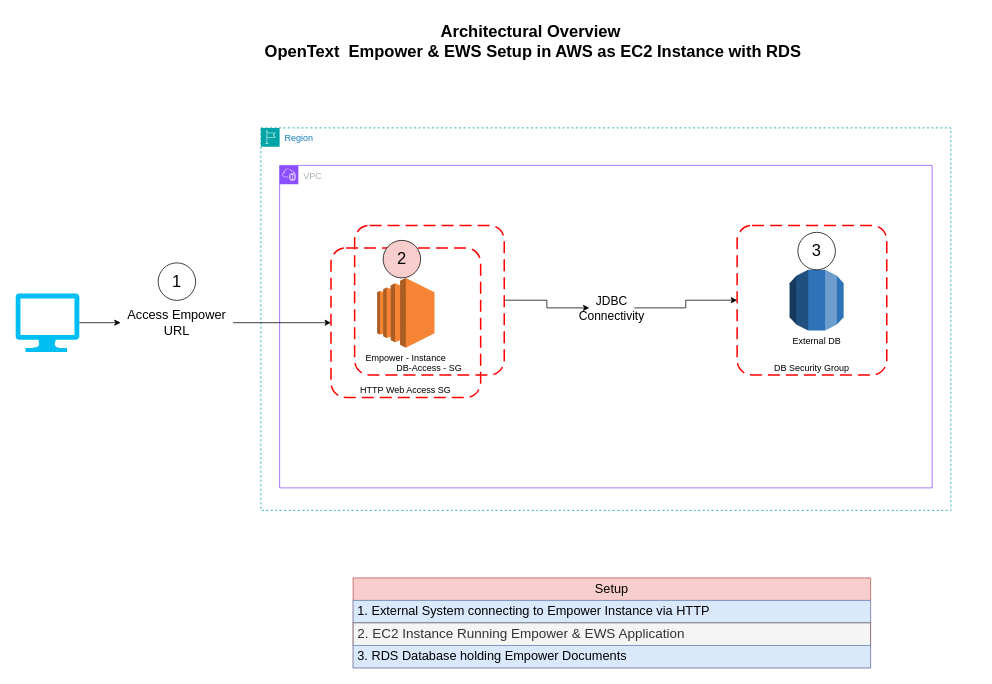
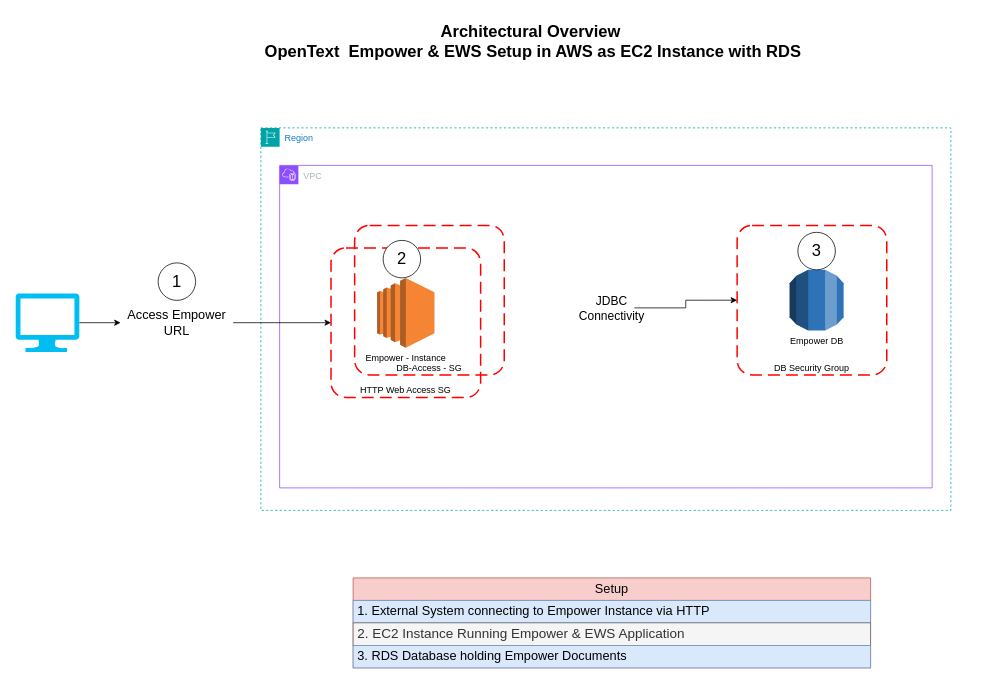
node "2": fillcolor #f8cecc -> #ffffff
edge "DB-Access - SG" -> "JDBC Connectivity": removed
node "External DB": label "External DB" -> "Empower DB"
